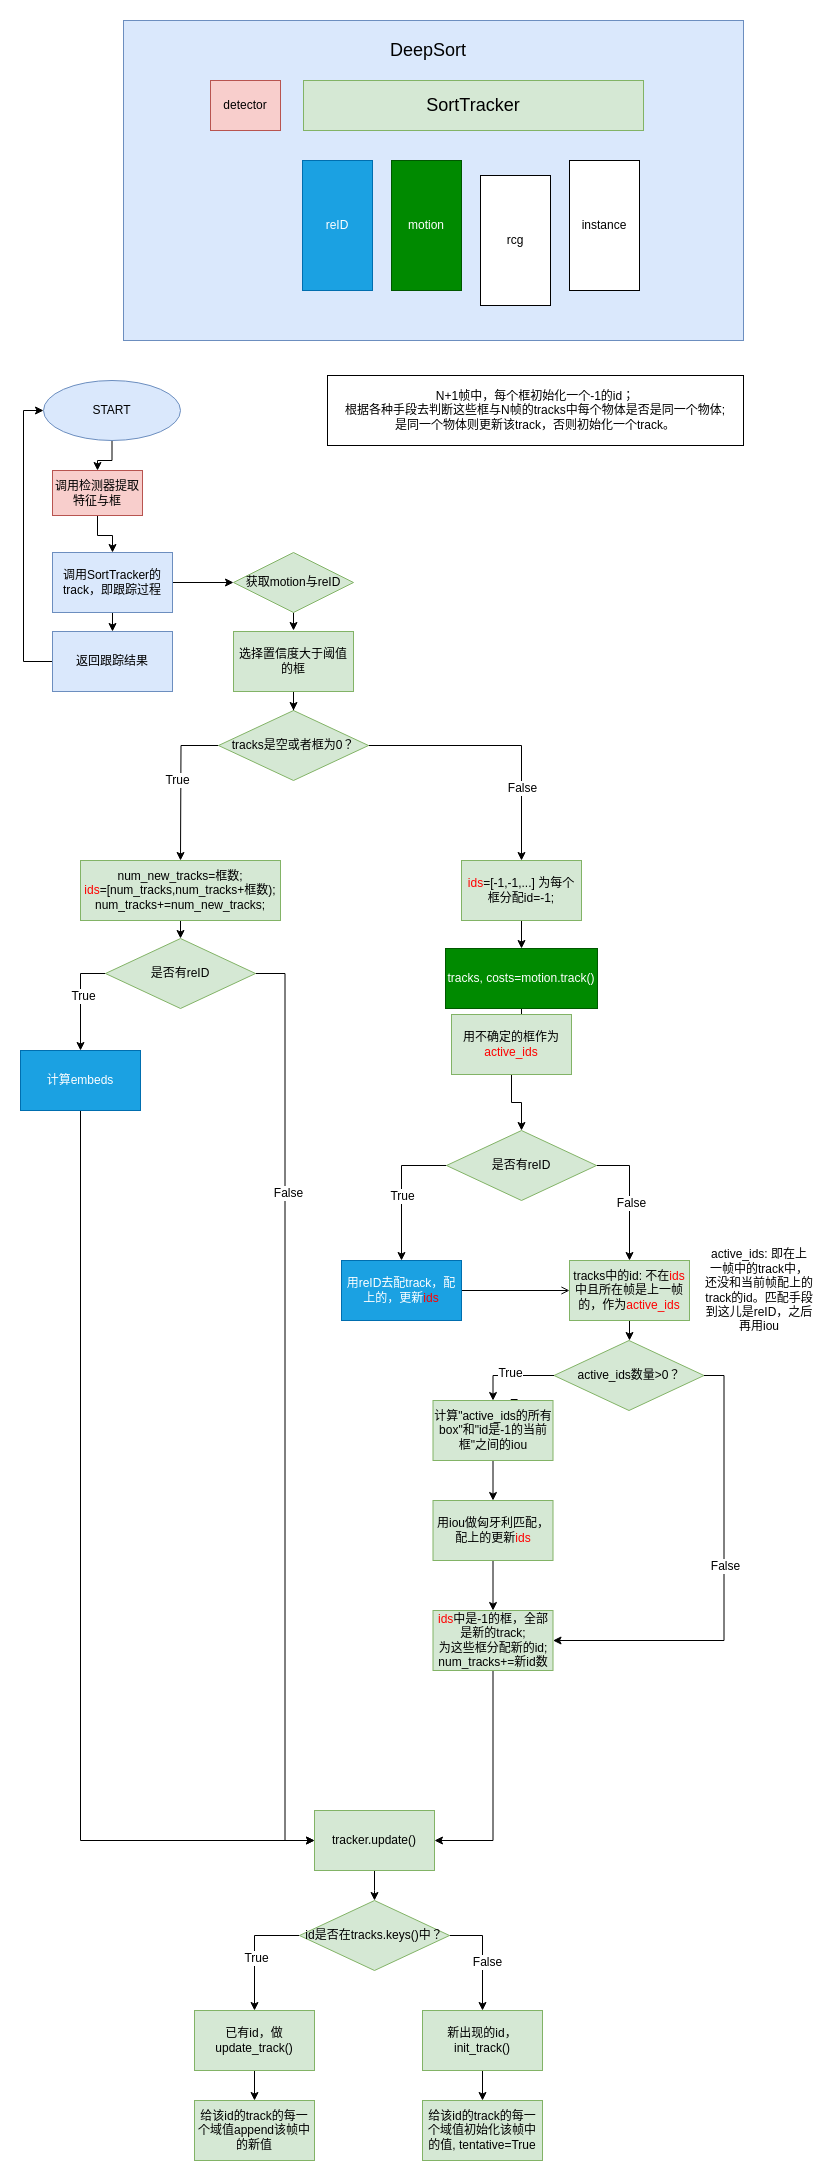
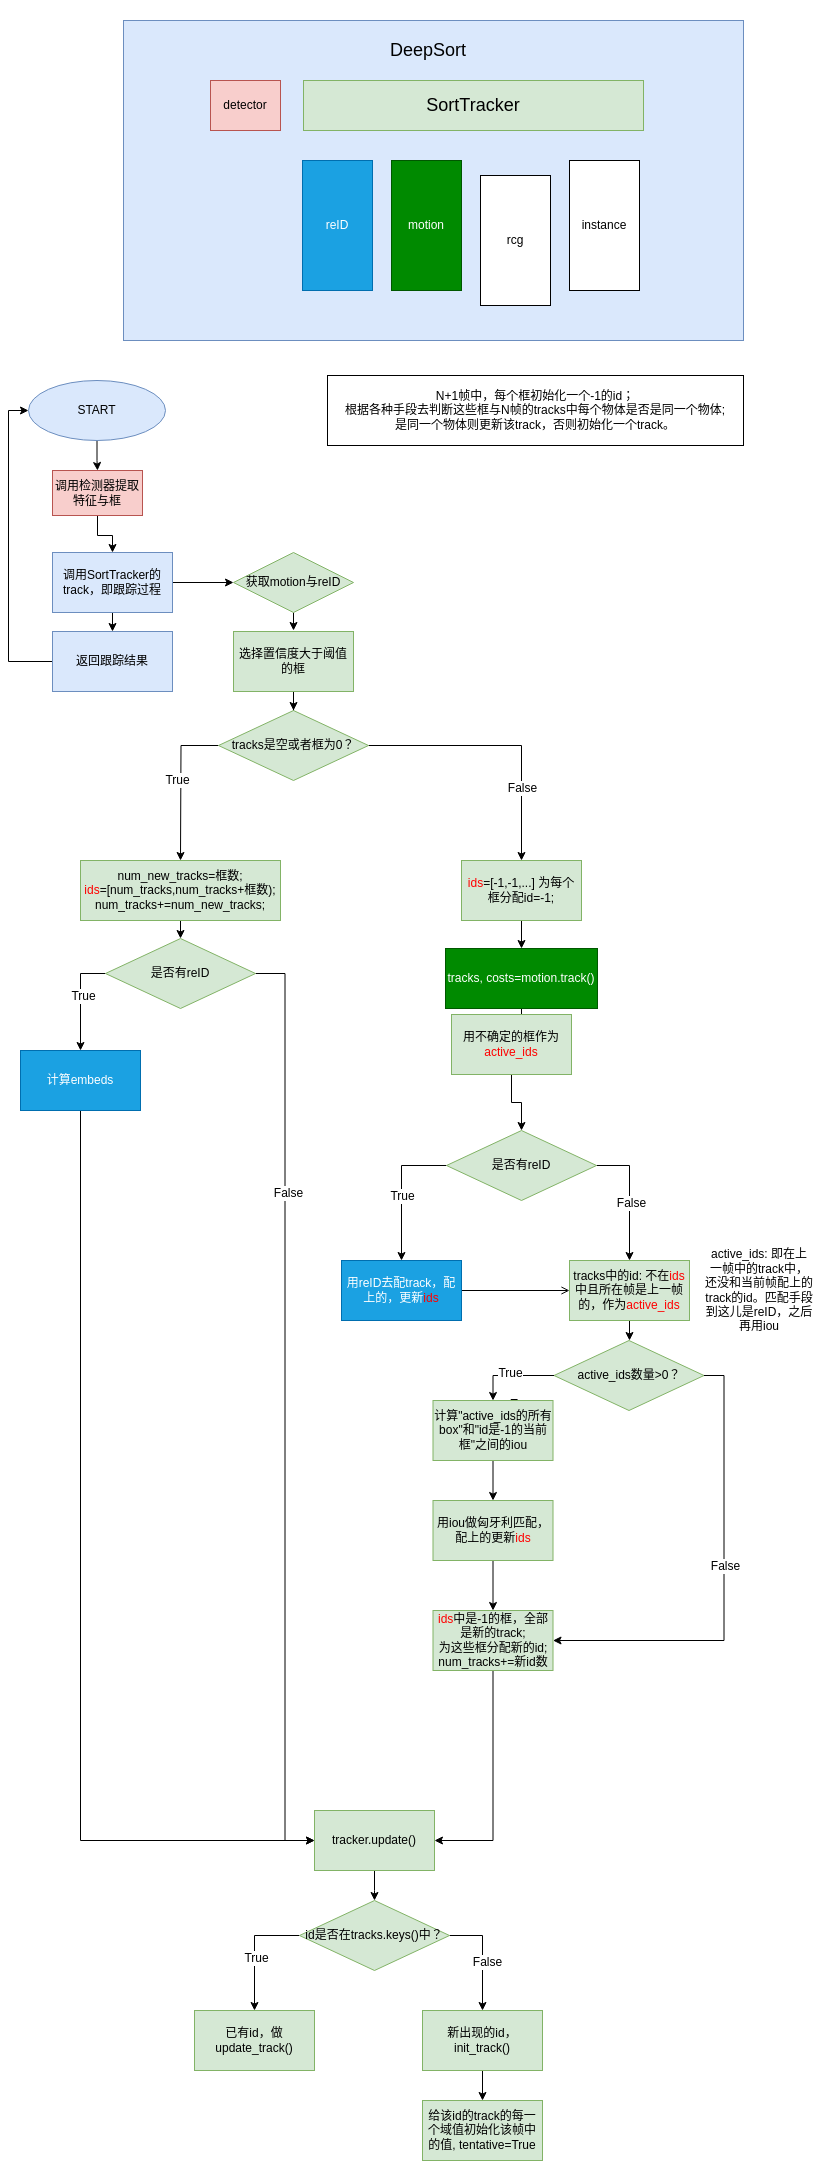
node "START": moved (112, 411) -> (97, 411)
edge "已有id，做update_track()" -> "给该id的track的每一个域值append该帧中的新值": removed
node "给该id的track的每一个域值append该帧中的新值": removed
